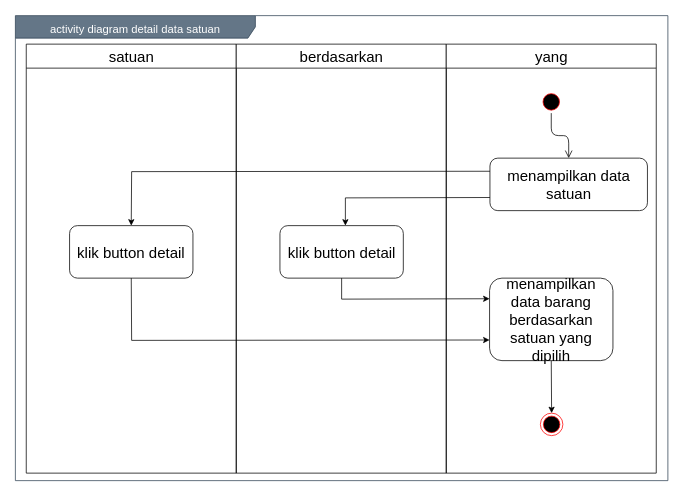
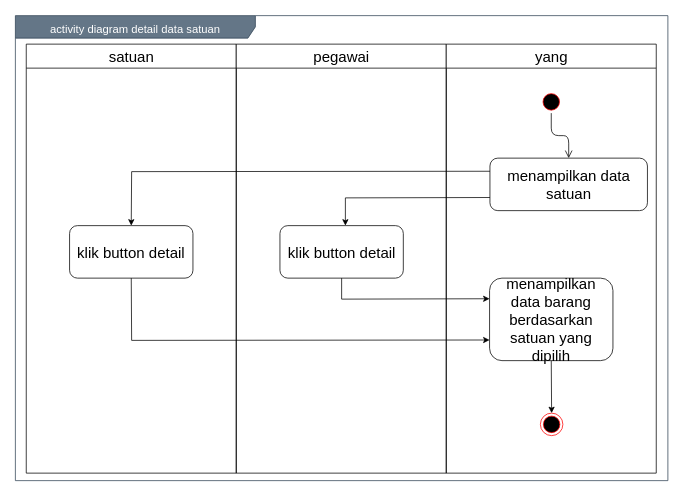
node "berdasarkan": label "berdasarkan" -> "pegawai"
